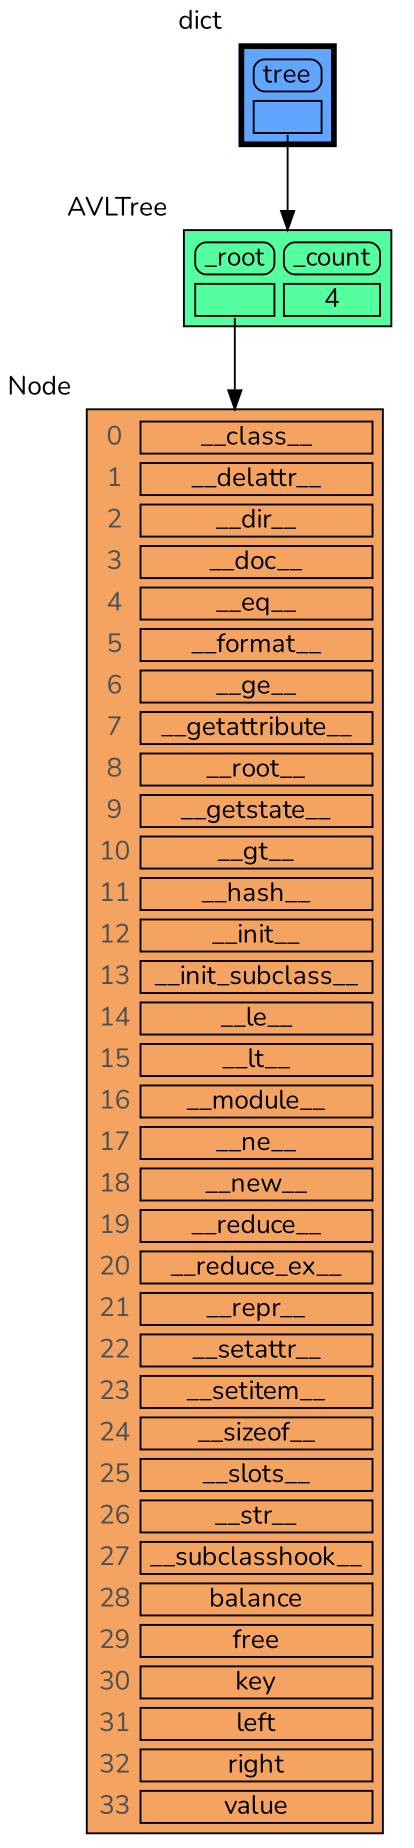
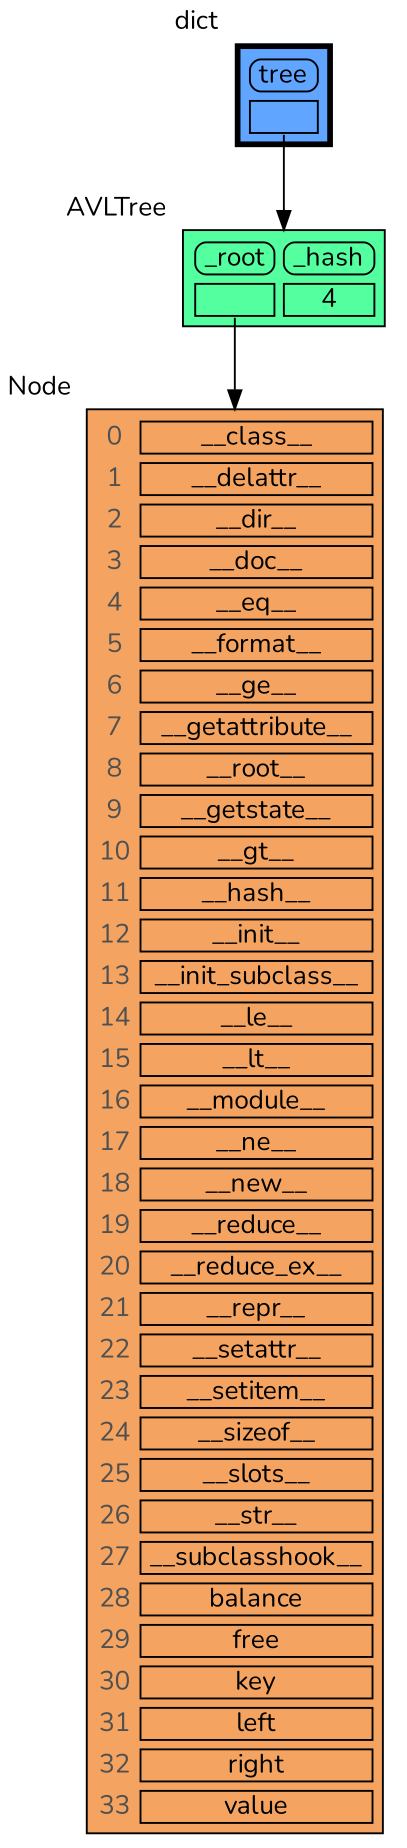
node "_root": text "_count" -> "_hash"
